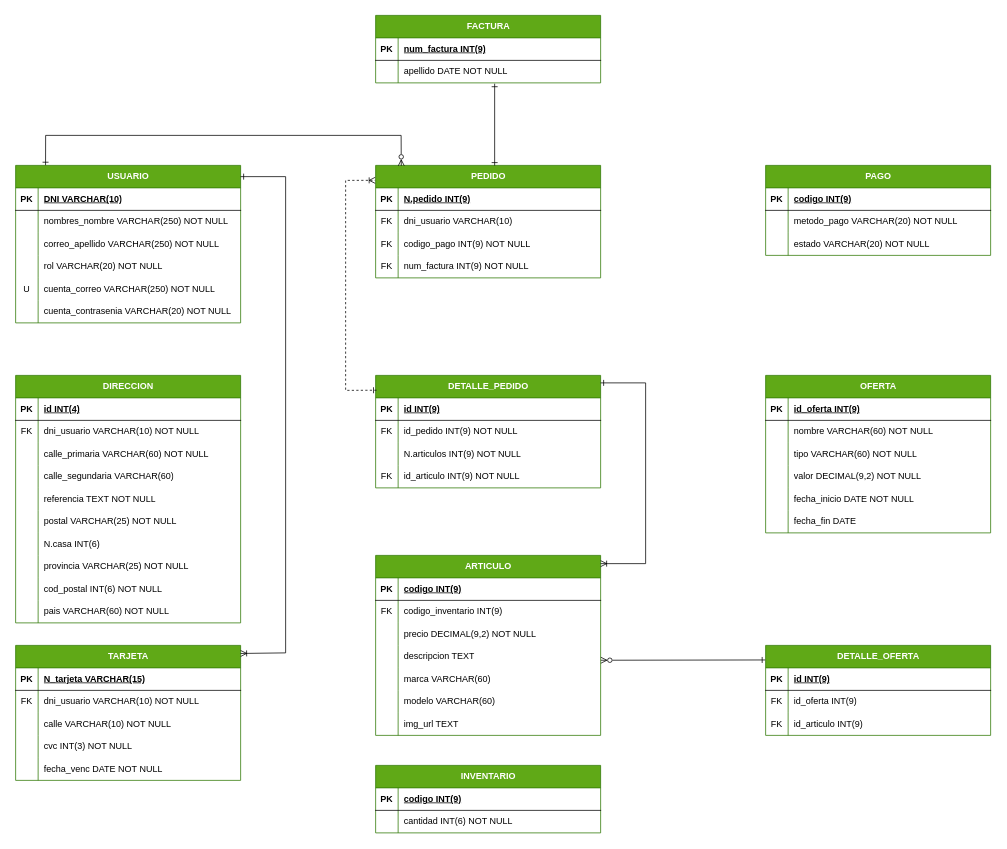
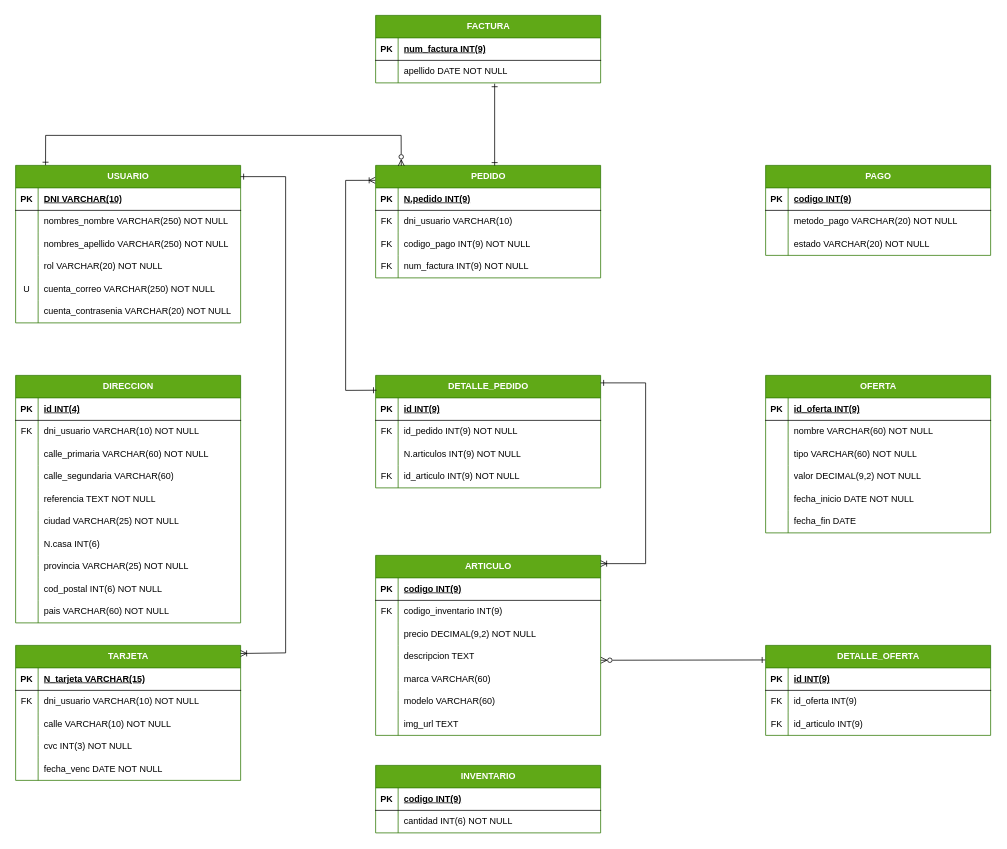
node "correo_apellido VARCHAR(250) NOT NULL": label "correo_apellido VARCHAR(250) NOT NULL" -> "nombres_apellido VARCHAR(250) NOT NULL"
edge "PEDIDO" -- "DETALLE_PEDIDO": style dashed -> solid
node "postal VARCHAR(25) NOT NULL": label "postal VARCHAR(25) NOT NULL" -> "ciudad VARCHAR(25) NOT NULL"
